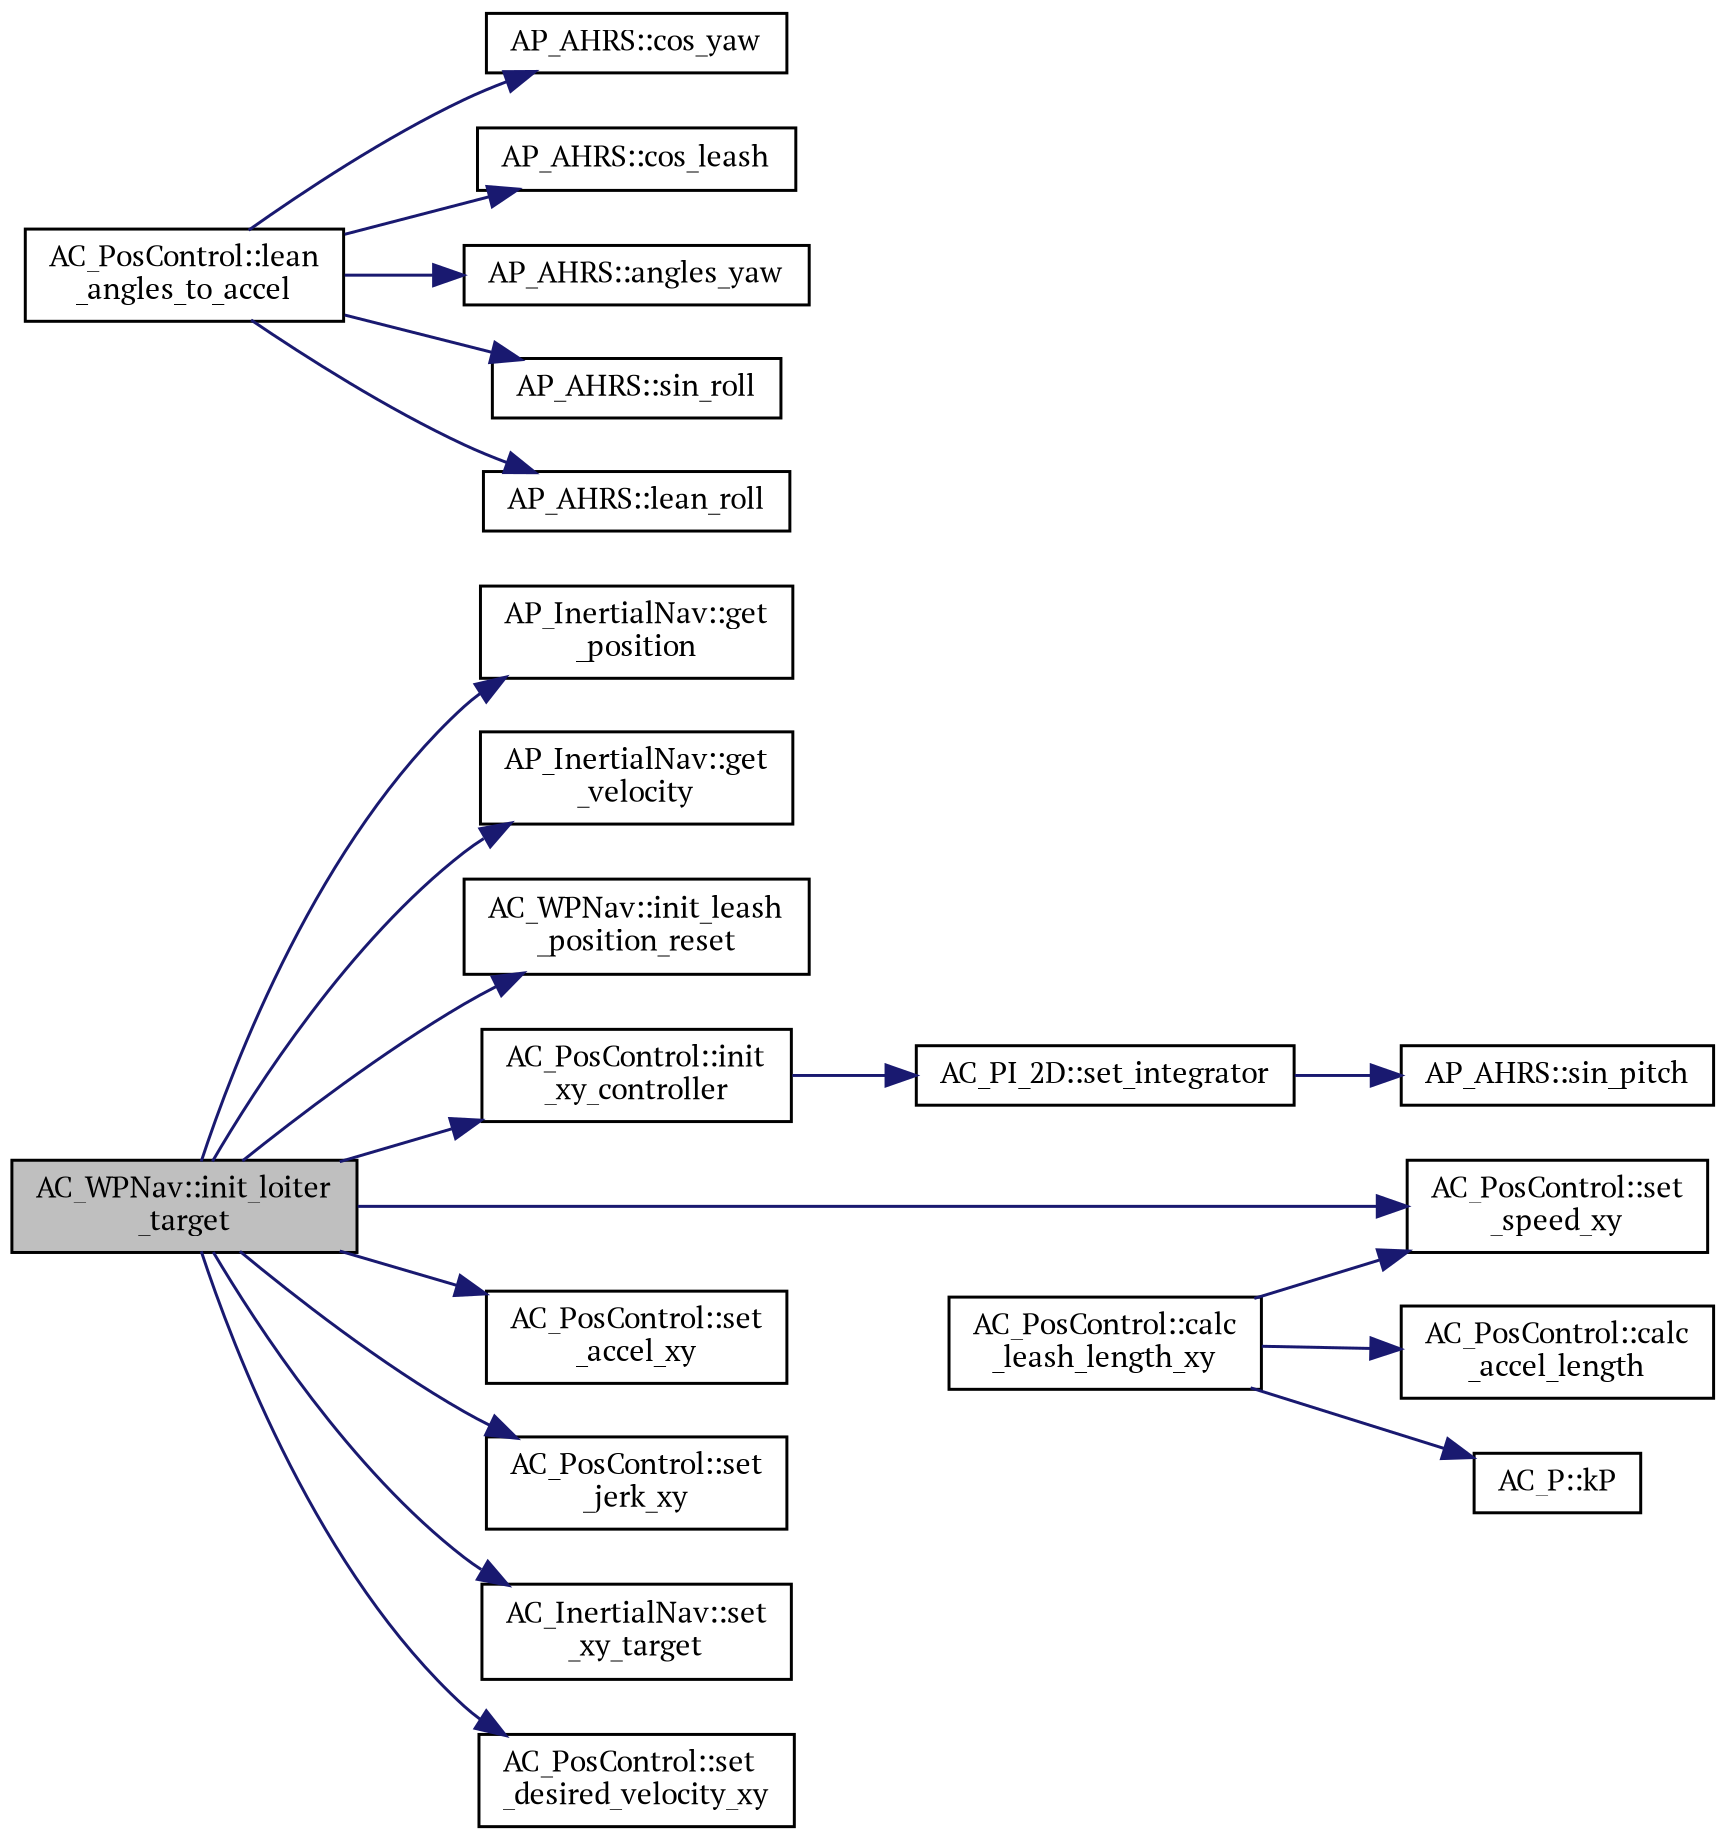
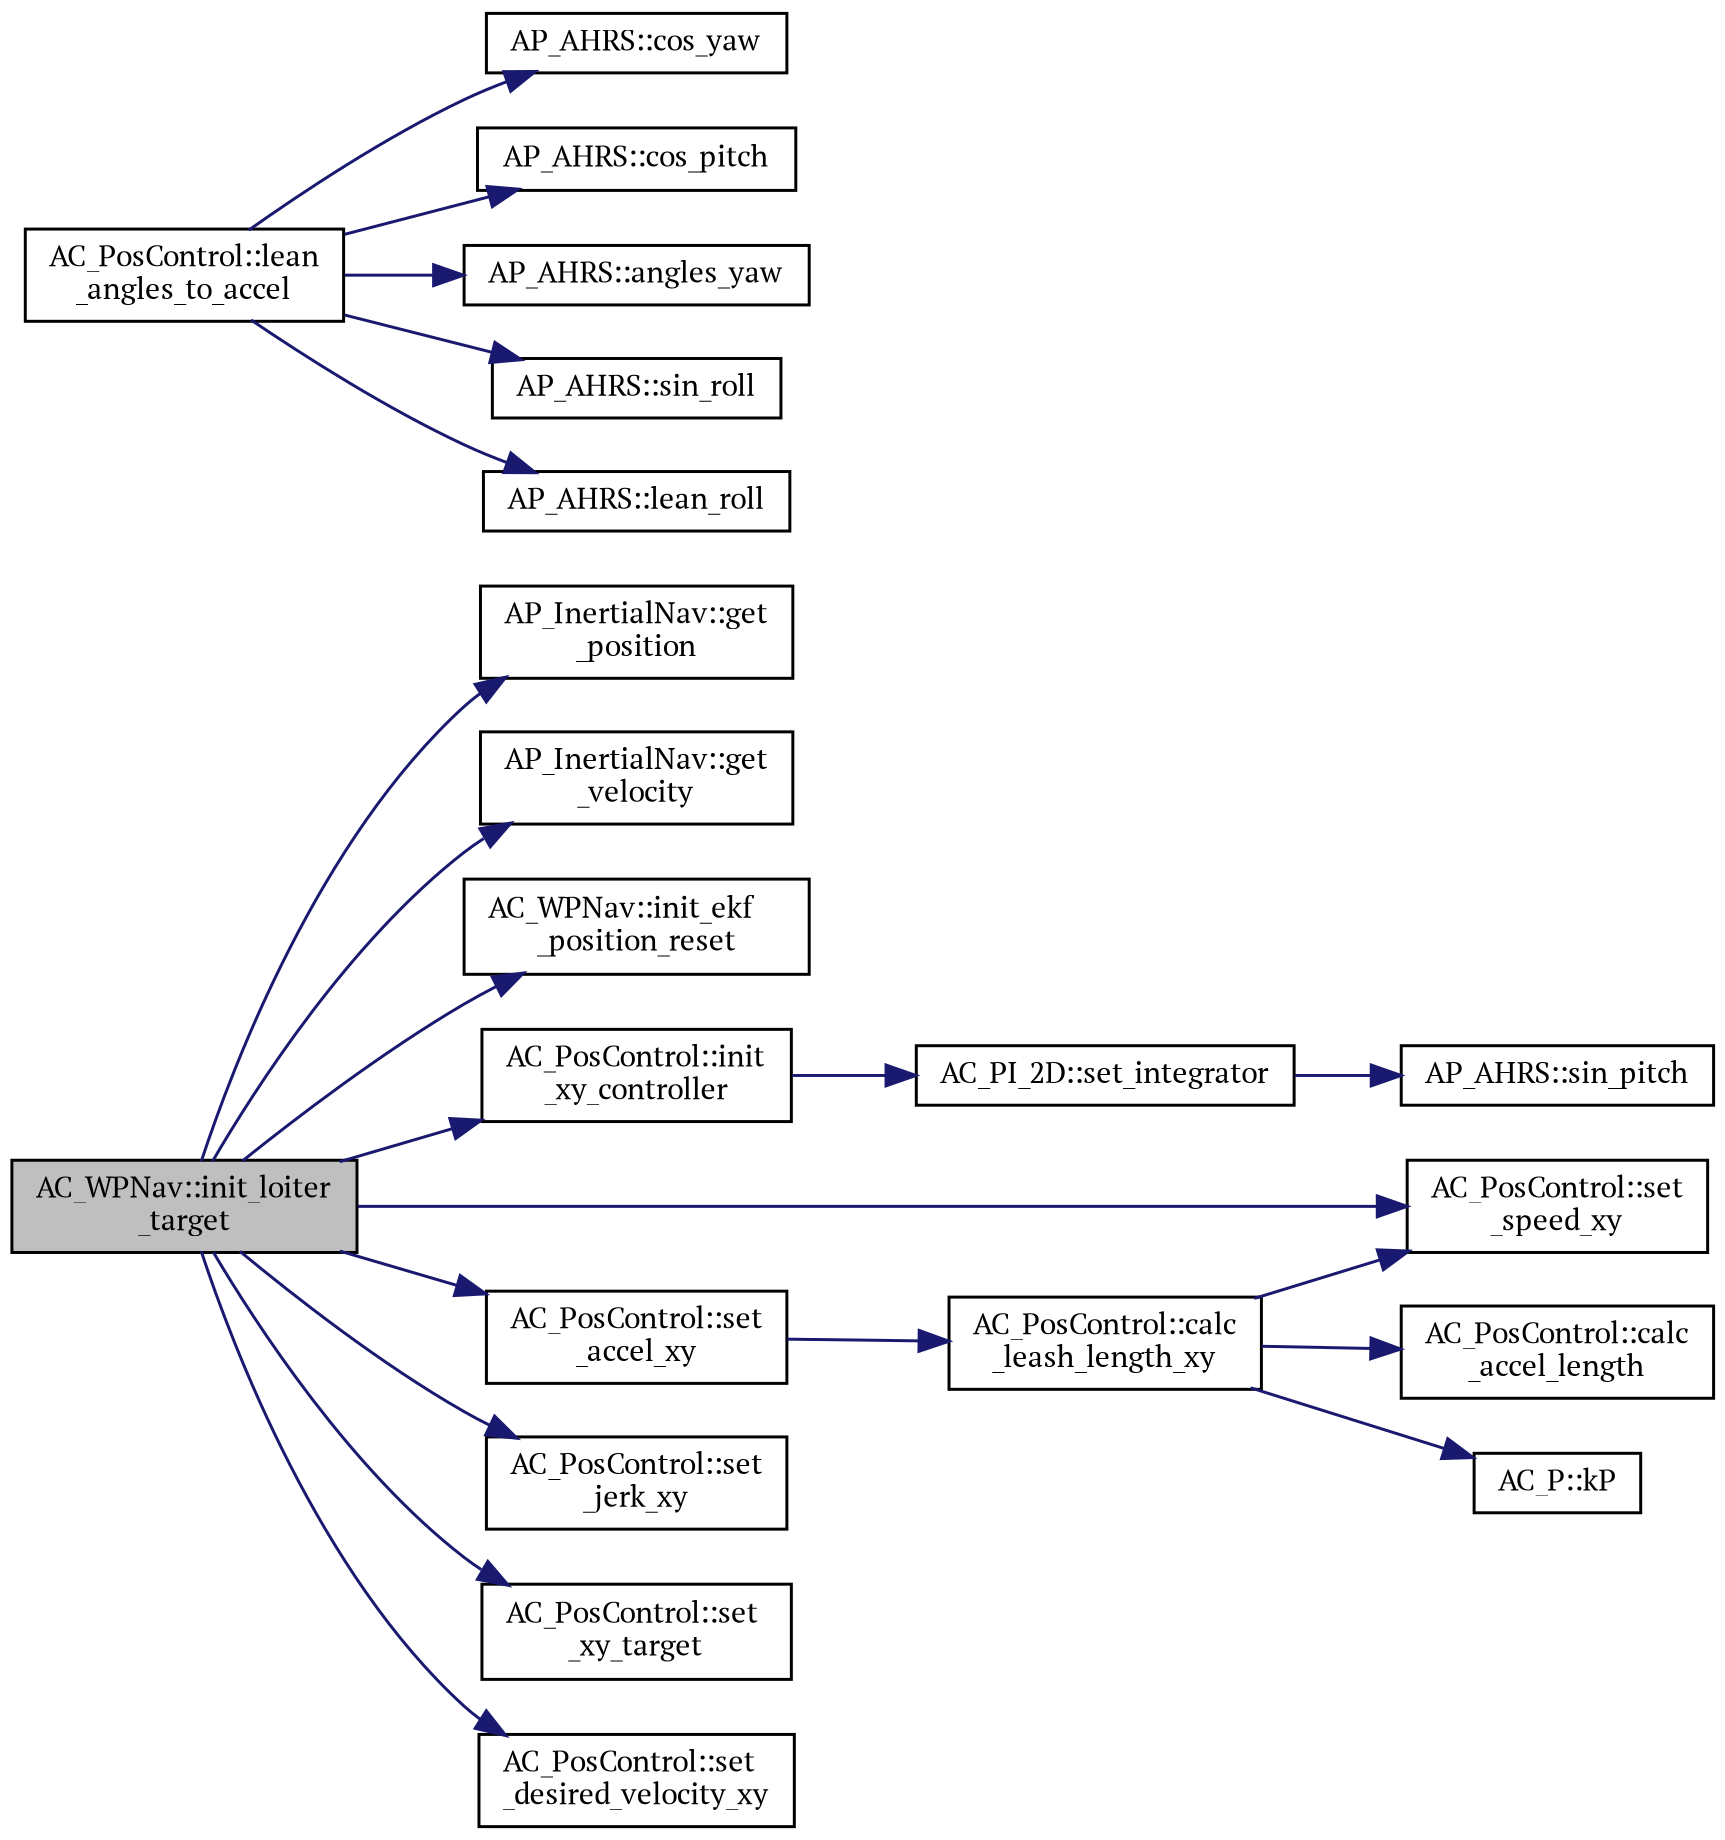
node "AP_AHRS::cos_leash": label "AP_AHRS::cos_leash" -> "AP_AHRS::cos_pitch"
node "AC_WPNav::init_leash _position_reset": label "AC_WPNav::init_leash _position_reset" -> "AC_WPNav::init_ekf _position_reset"
edge "AC_PosControl::set _accel_xy" -> "AC_PosControl::calc _leash_length_xy": added
node "AC_InertialNav::set _xy_target": label "AC_InertialNav::set _xy_target" -> "AC_PosControl::set _xy_target"
